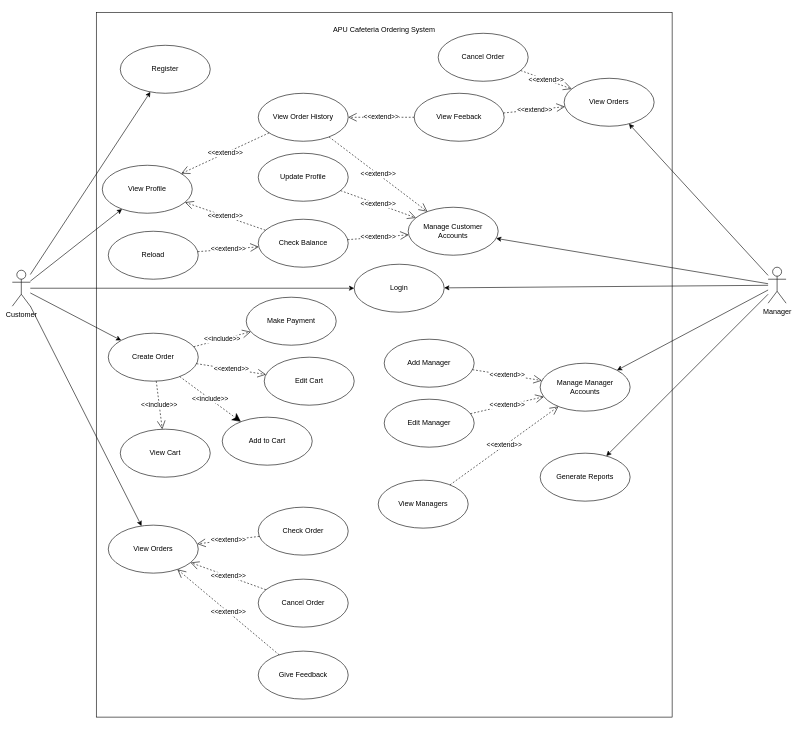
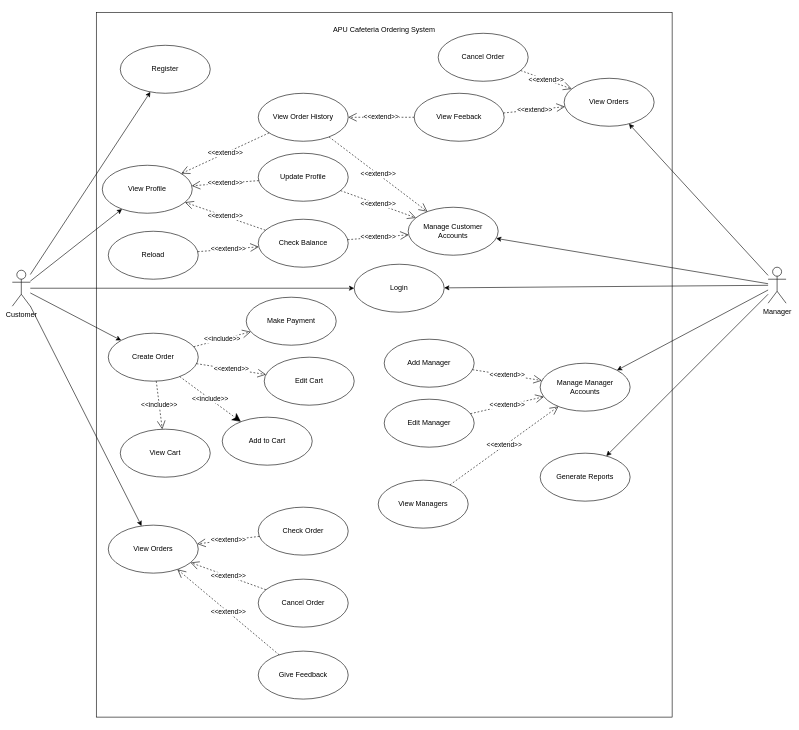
edge "Update Profile" -> "View Profile": added, label "<<extend>>"
